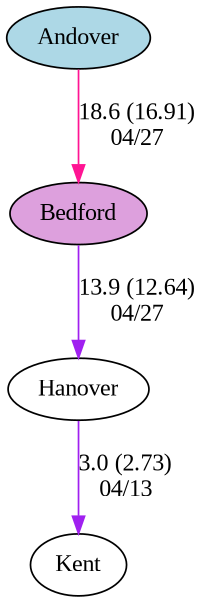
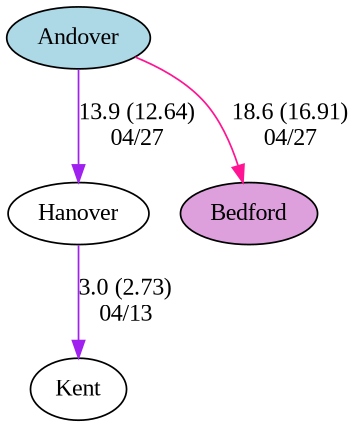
edge "Bedford" -> "Hanover": now "Andover" -> "Hanover"
